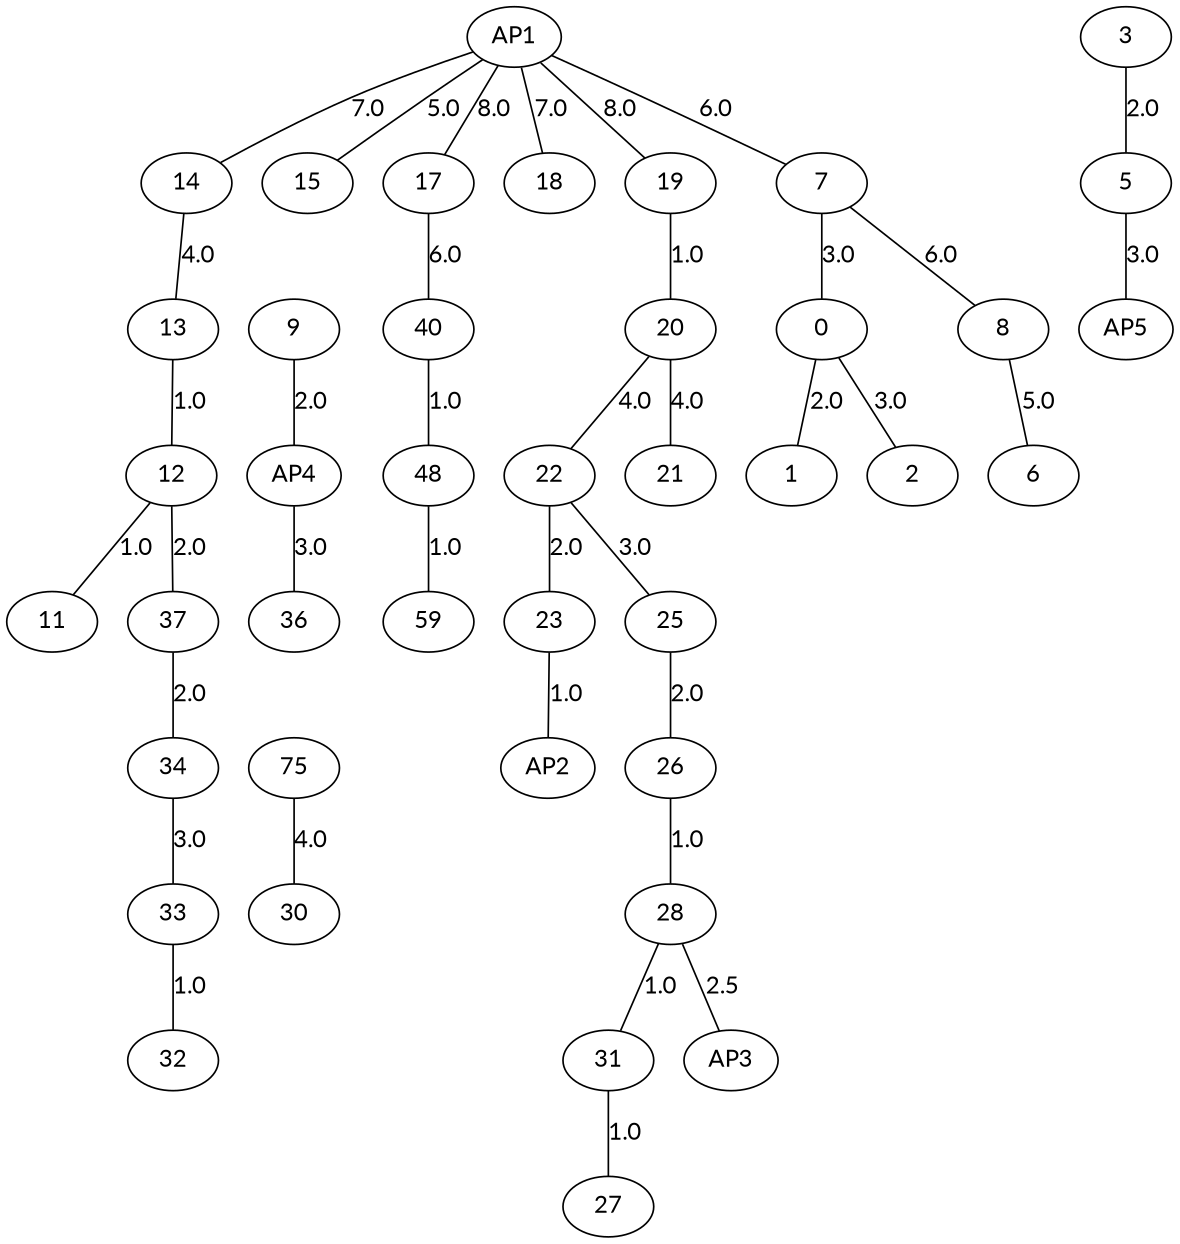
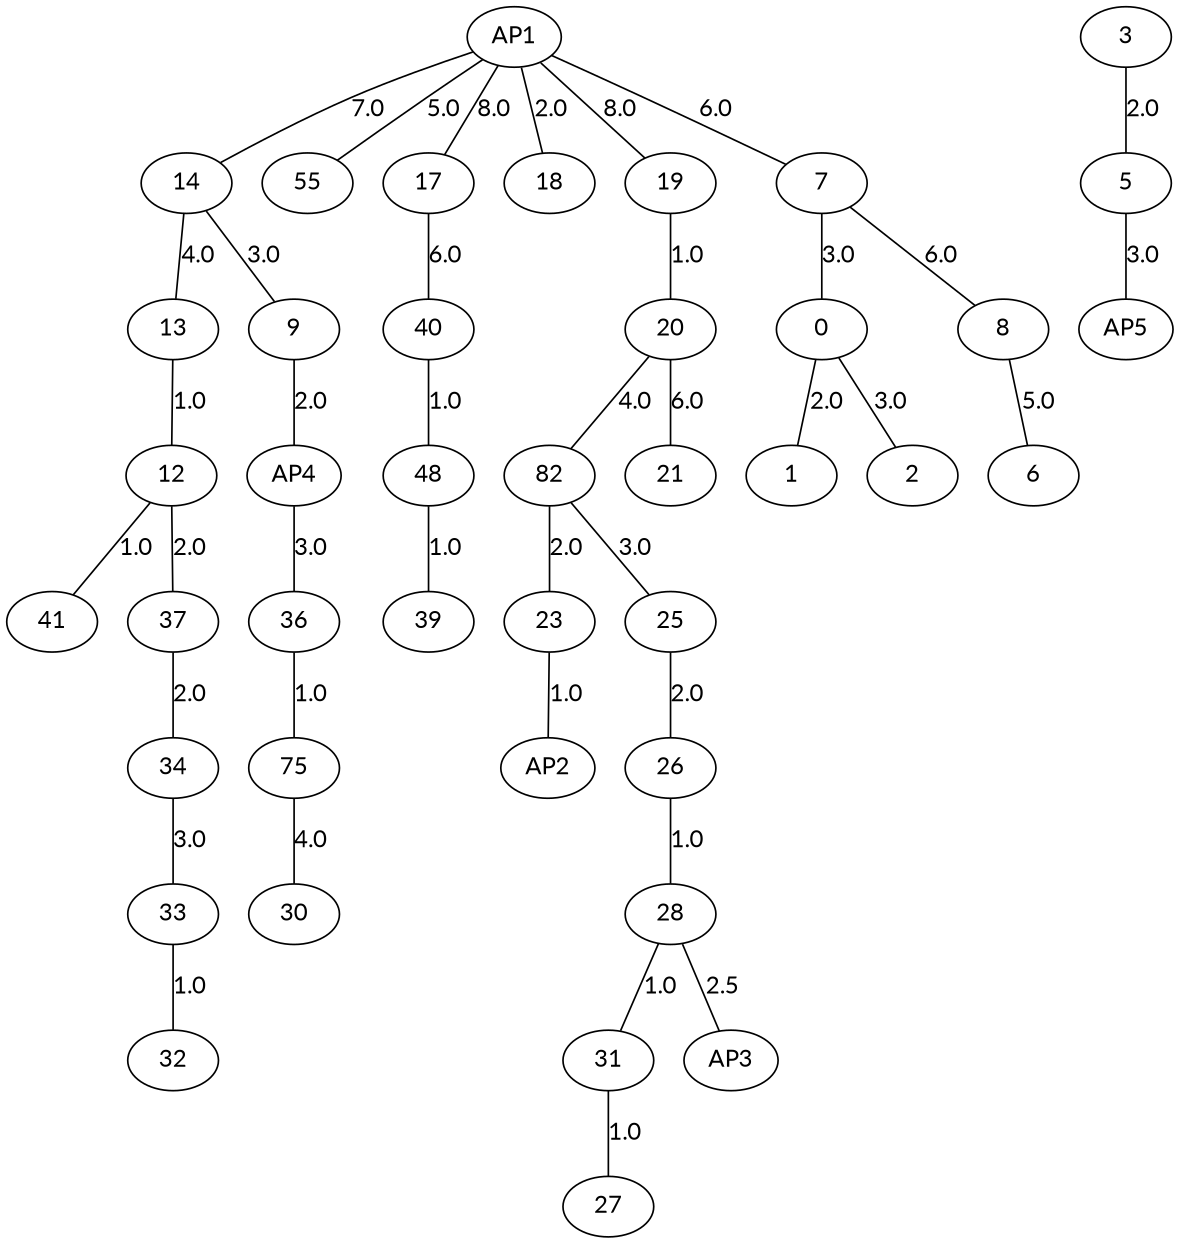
edge "AP1" -- "18": label "7.0" -> "2.0"
node "15": label "15" -> "55"
edge "14" -- "9": added, label "3.0"
edge "20" -- "21": label "4.0" -> "6.0"
node "22": label "22" -> "82"
node "11": label "11" -> "41"
node "59": label "59" -> "39"
edge "36" -- "75": added, label "1.0"
